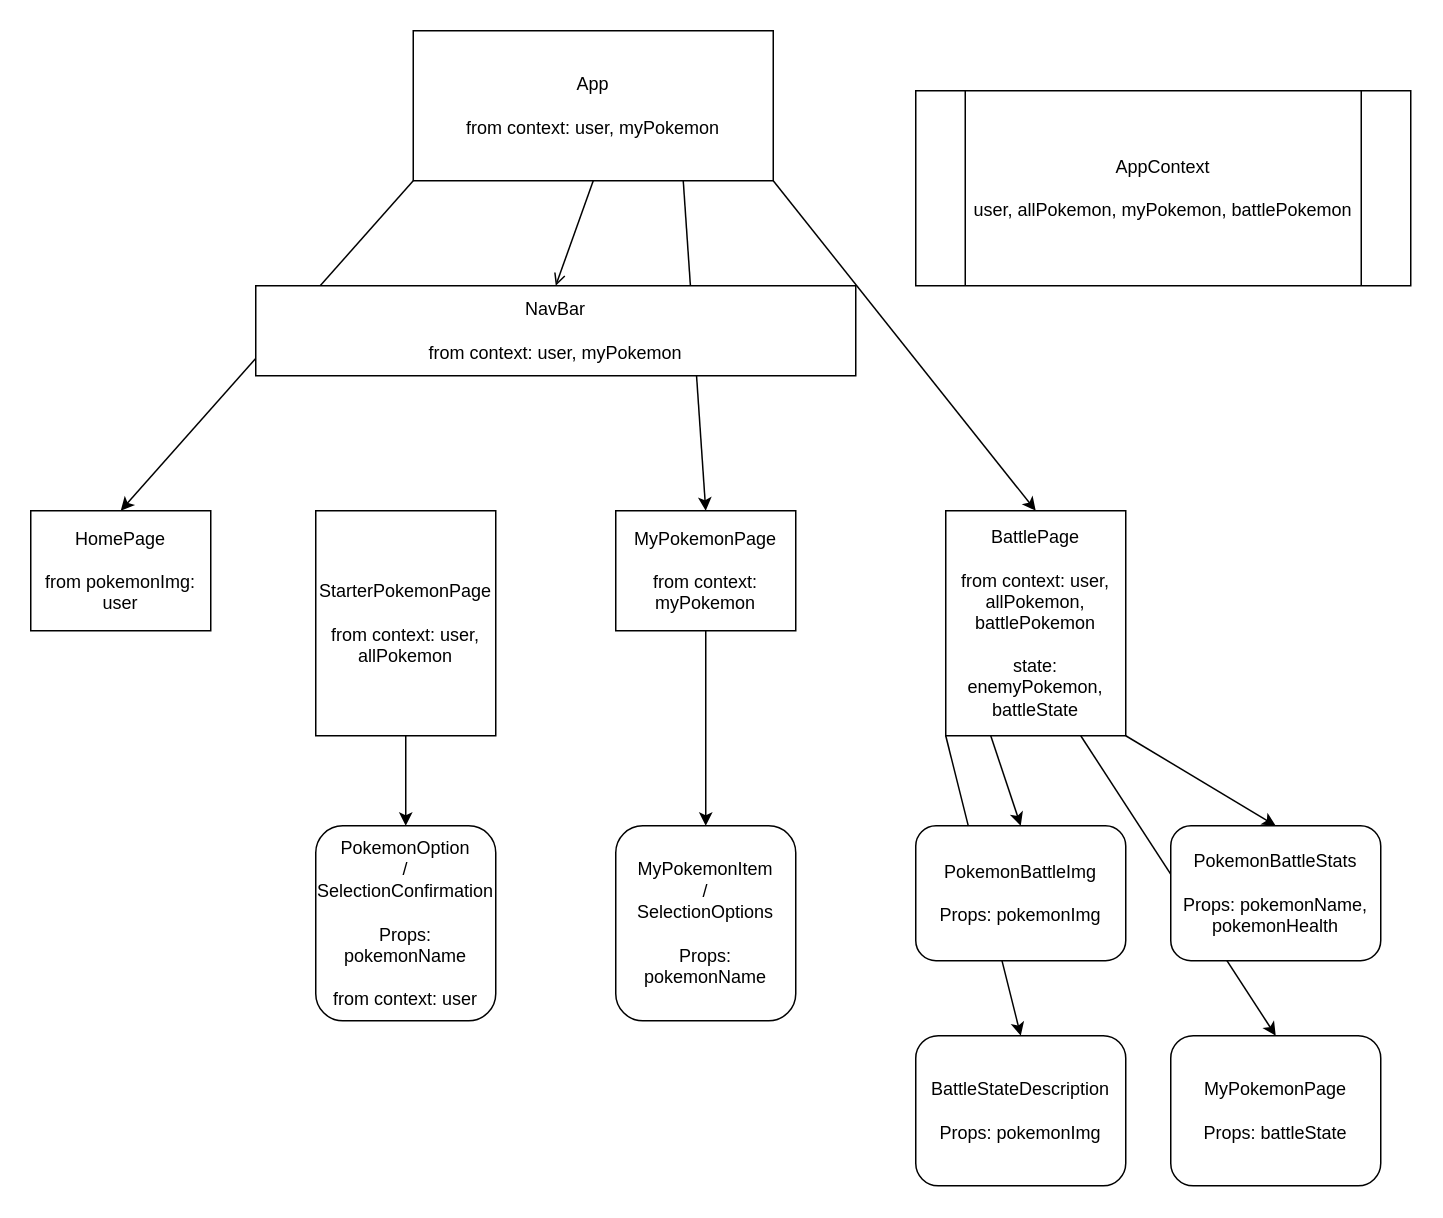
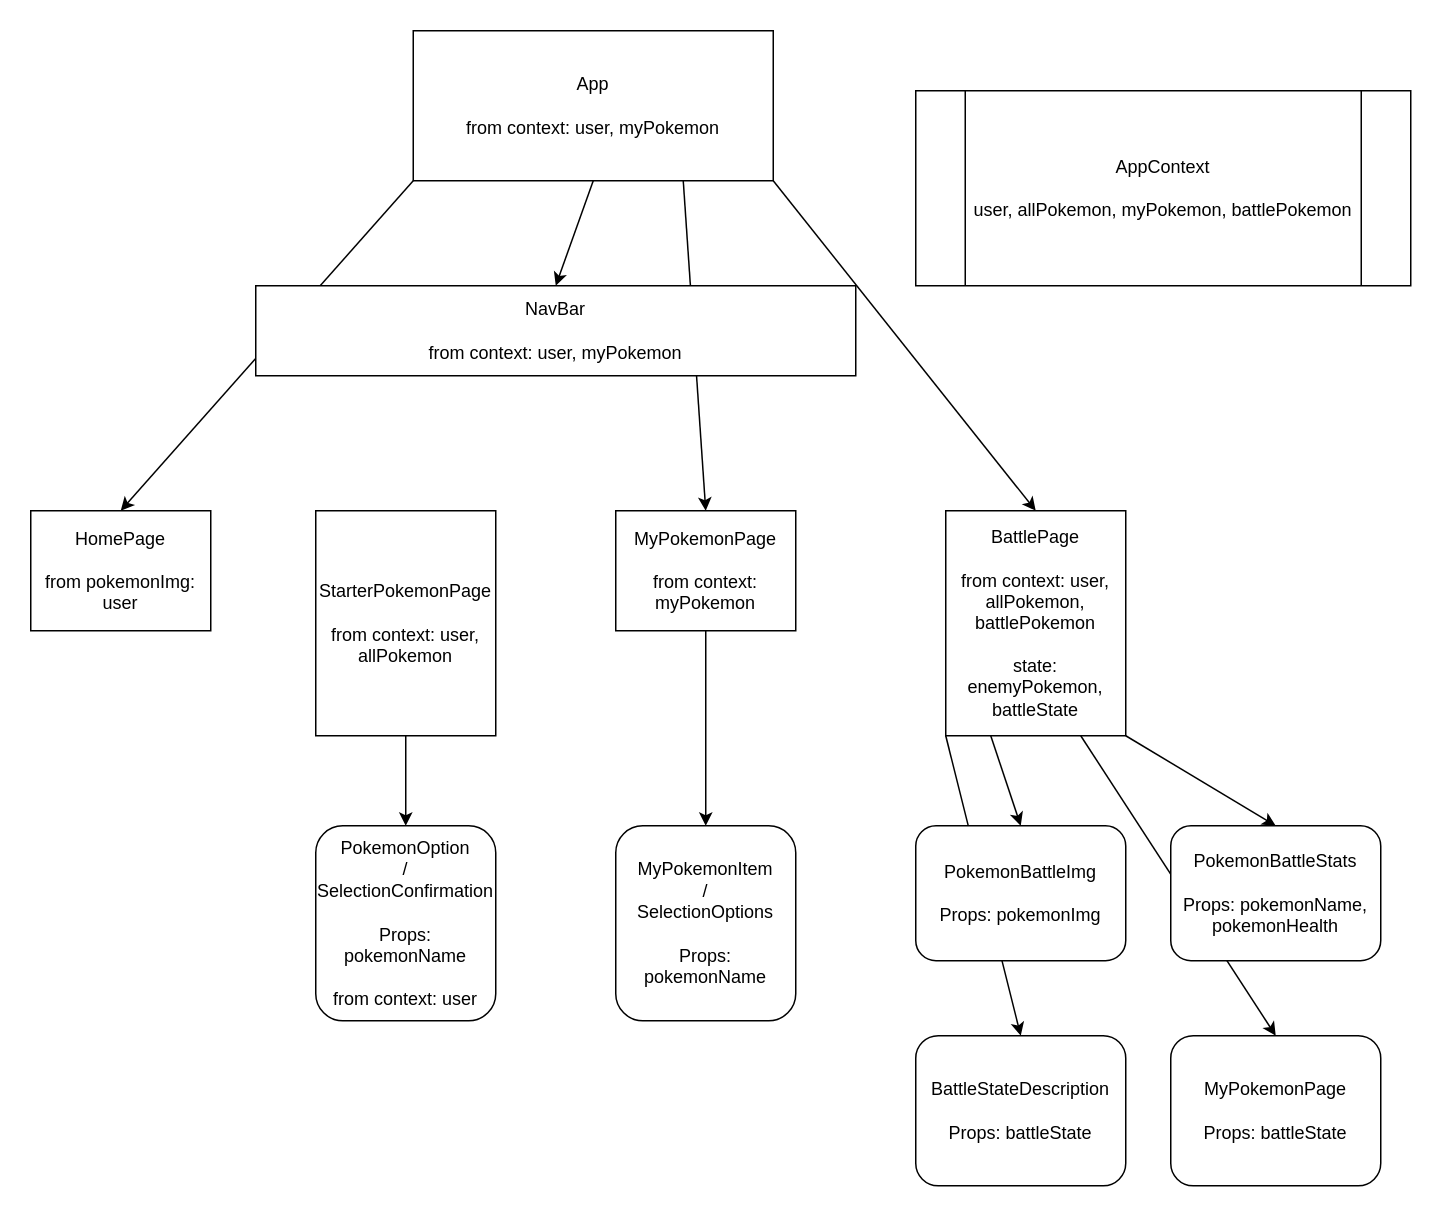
edge "App from context: user, myPokemon" -> "NavBar from context: user, myPokemon": arrowhead open -> classic
node "BattleStateDescription Props: pokemonImg": label "BattleStateDescription Props: pokemonImg" -> "BattleStateDescription Props: battleState"
